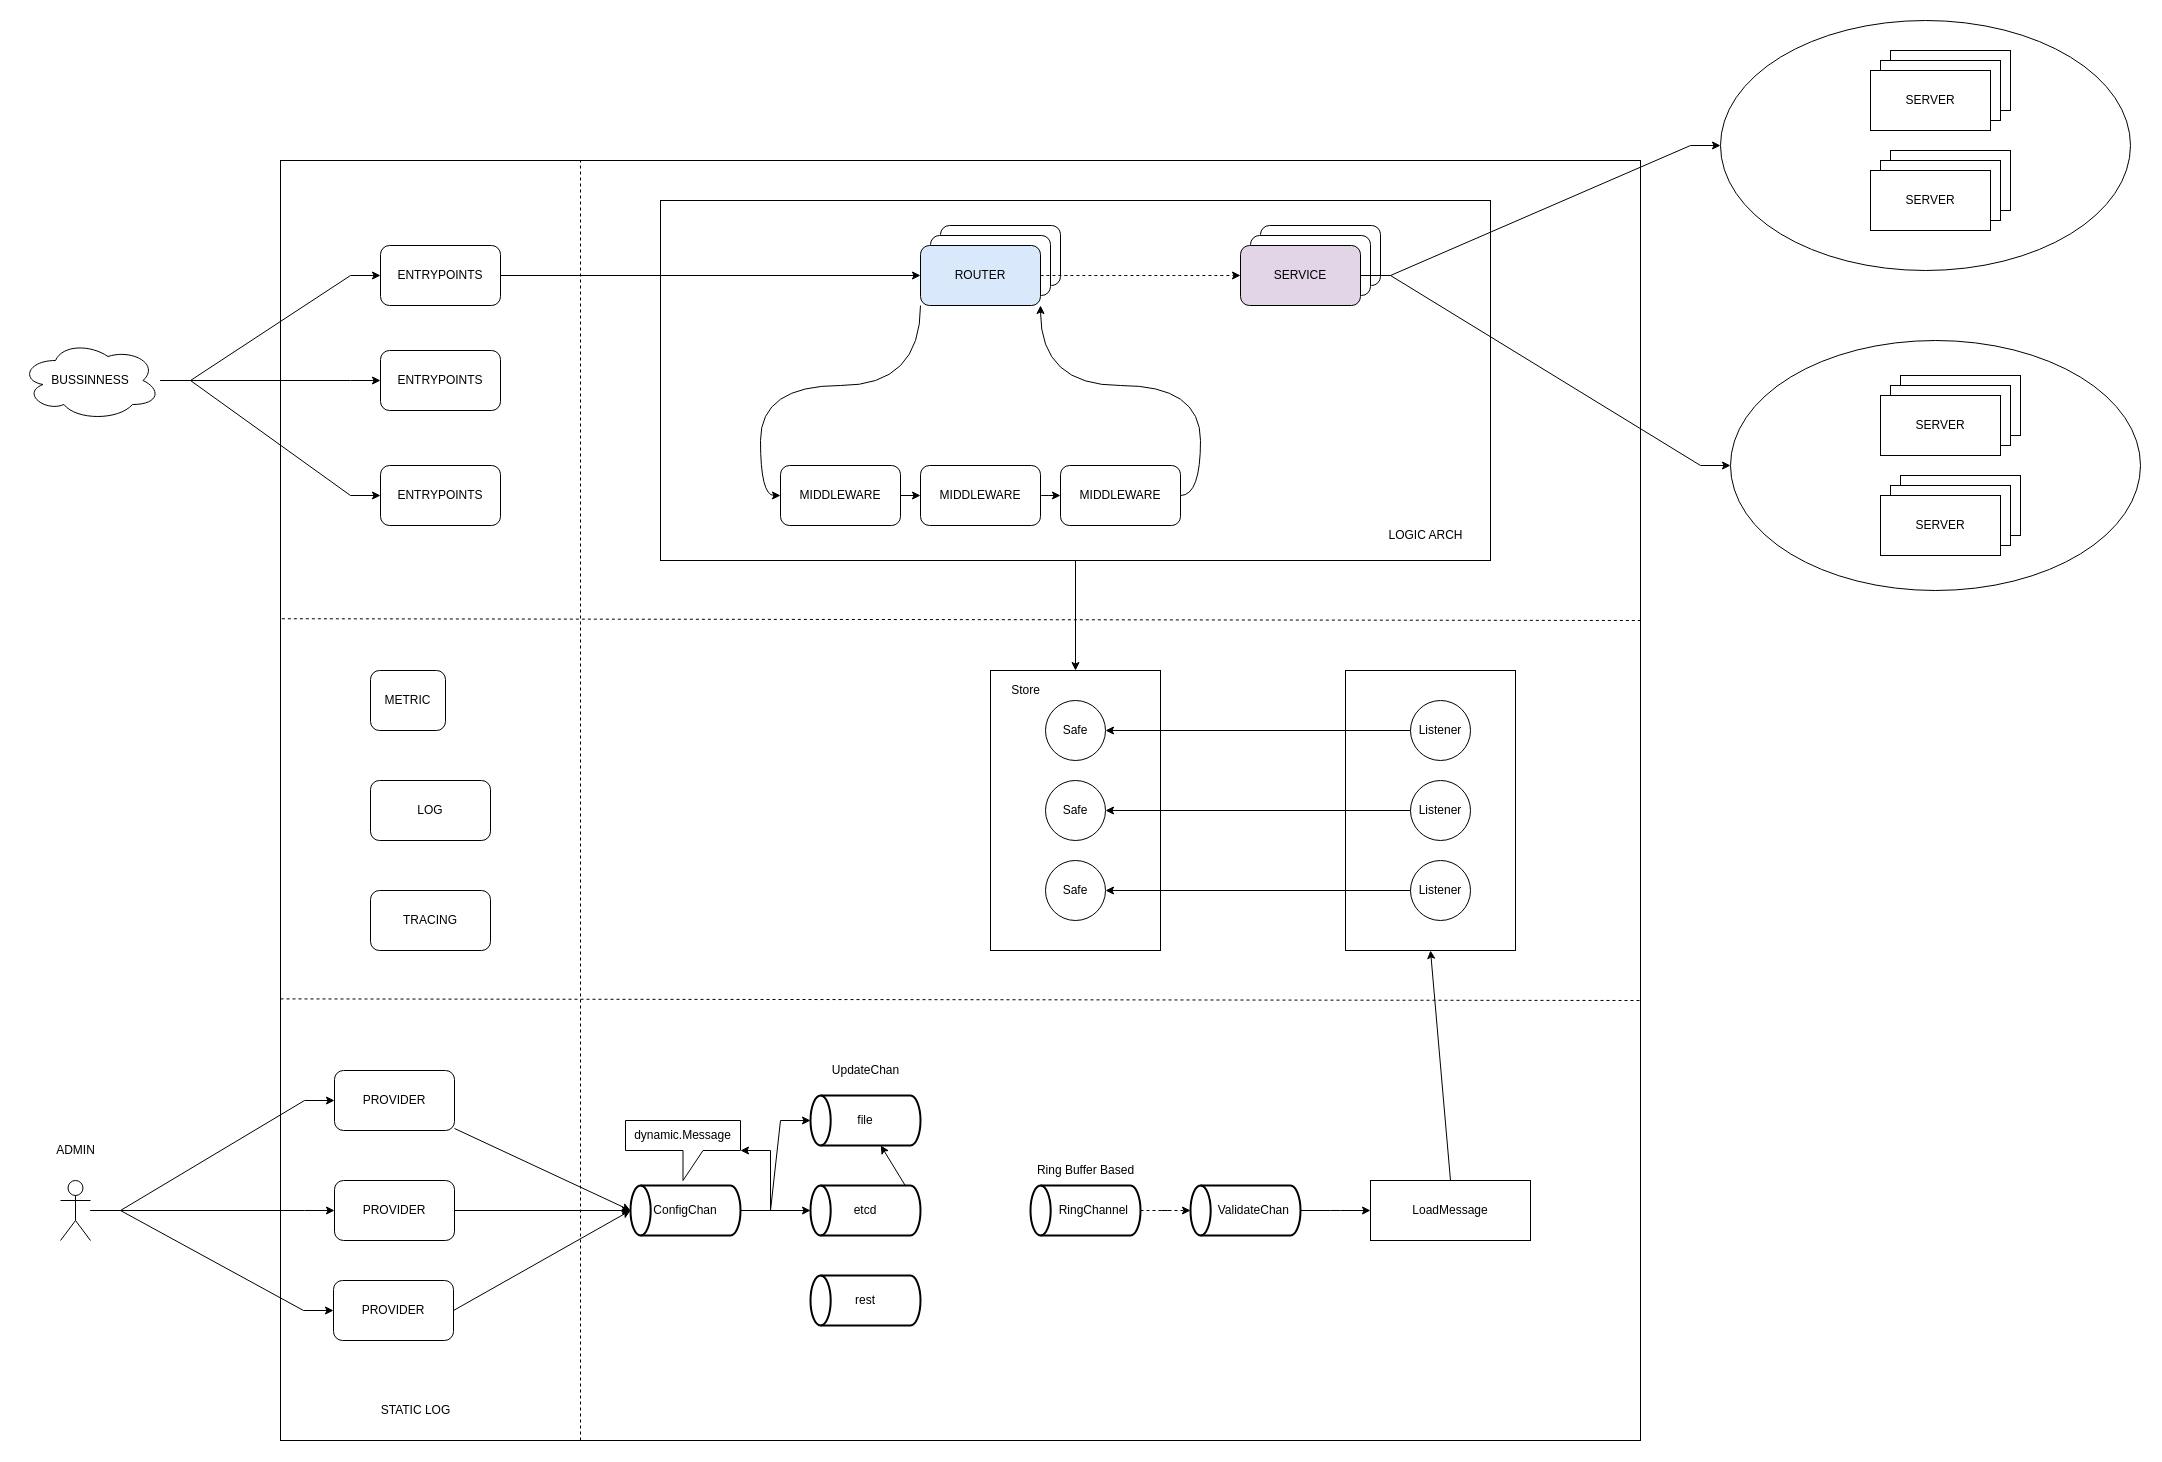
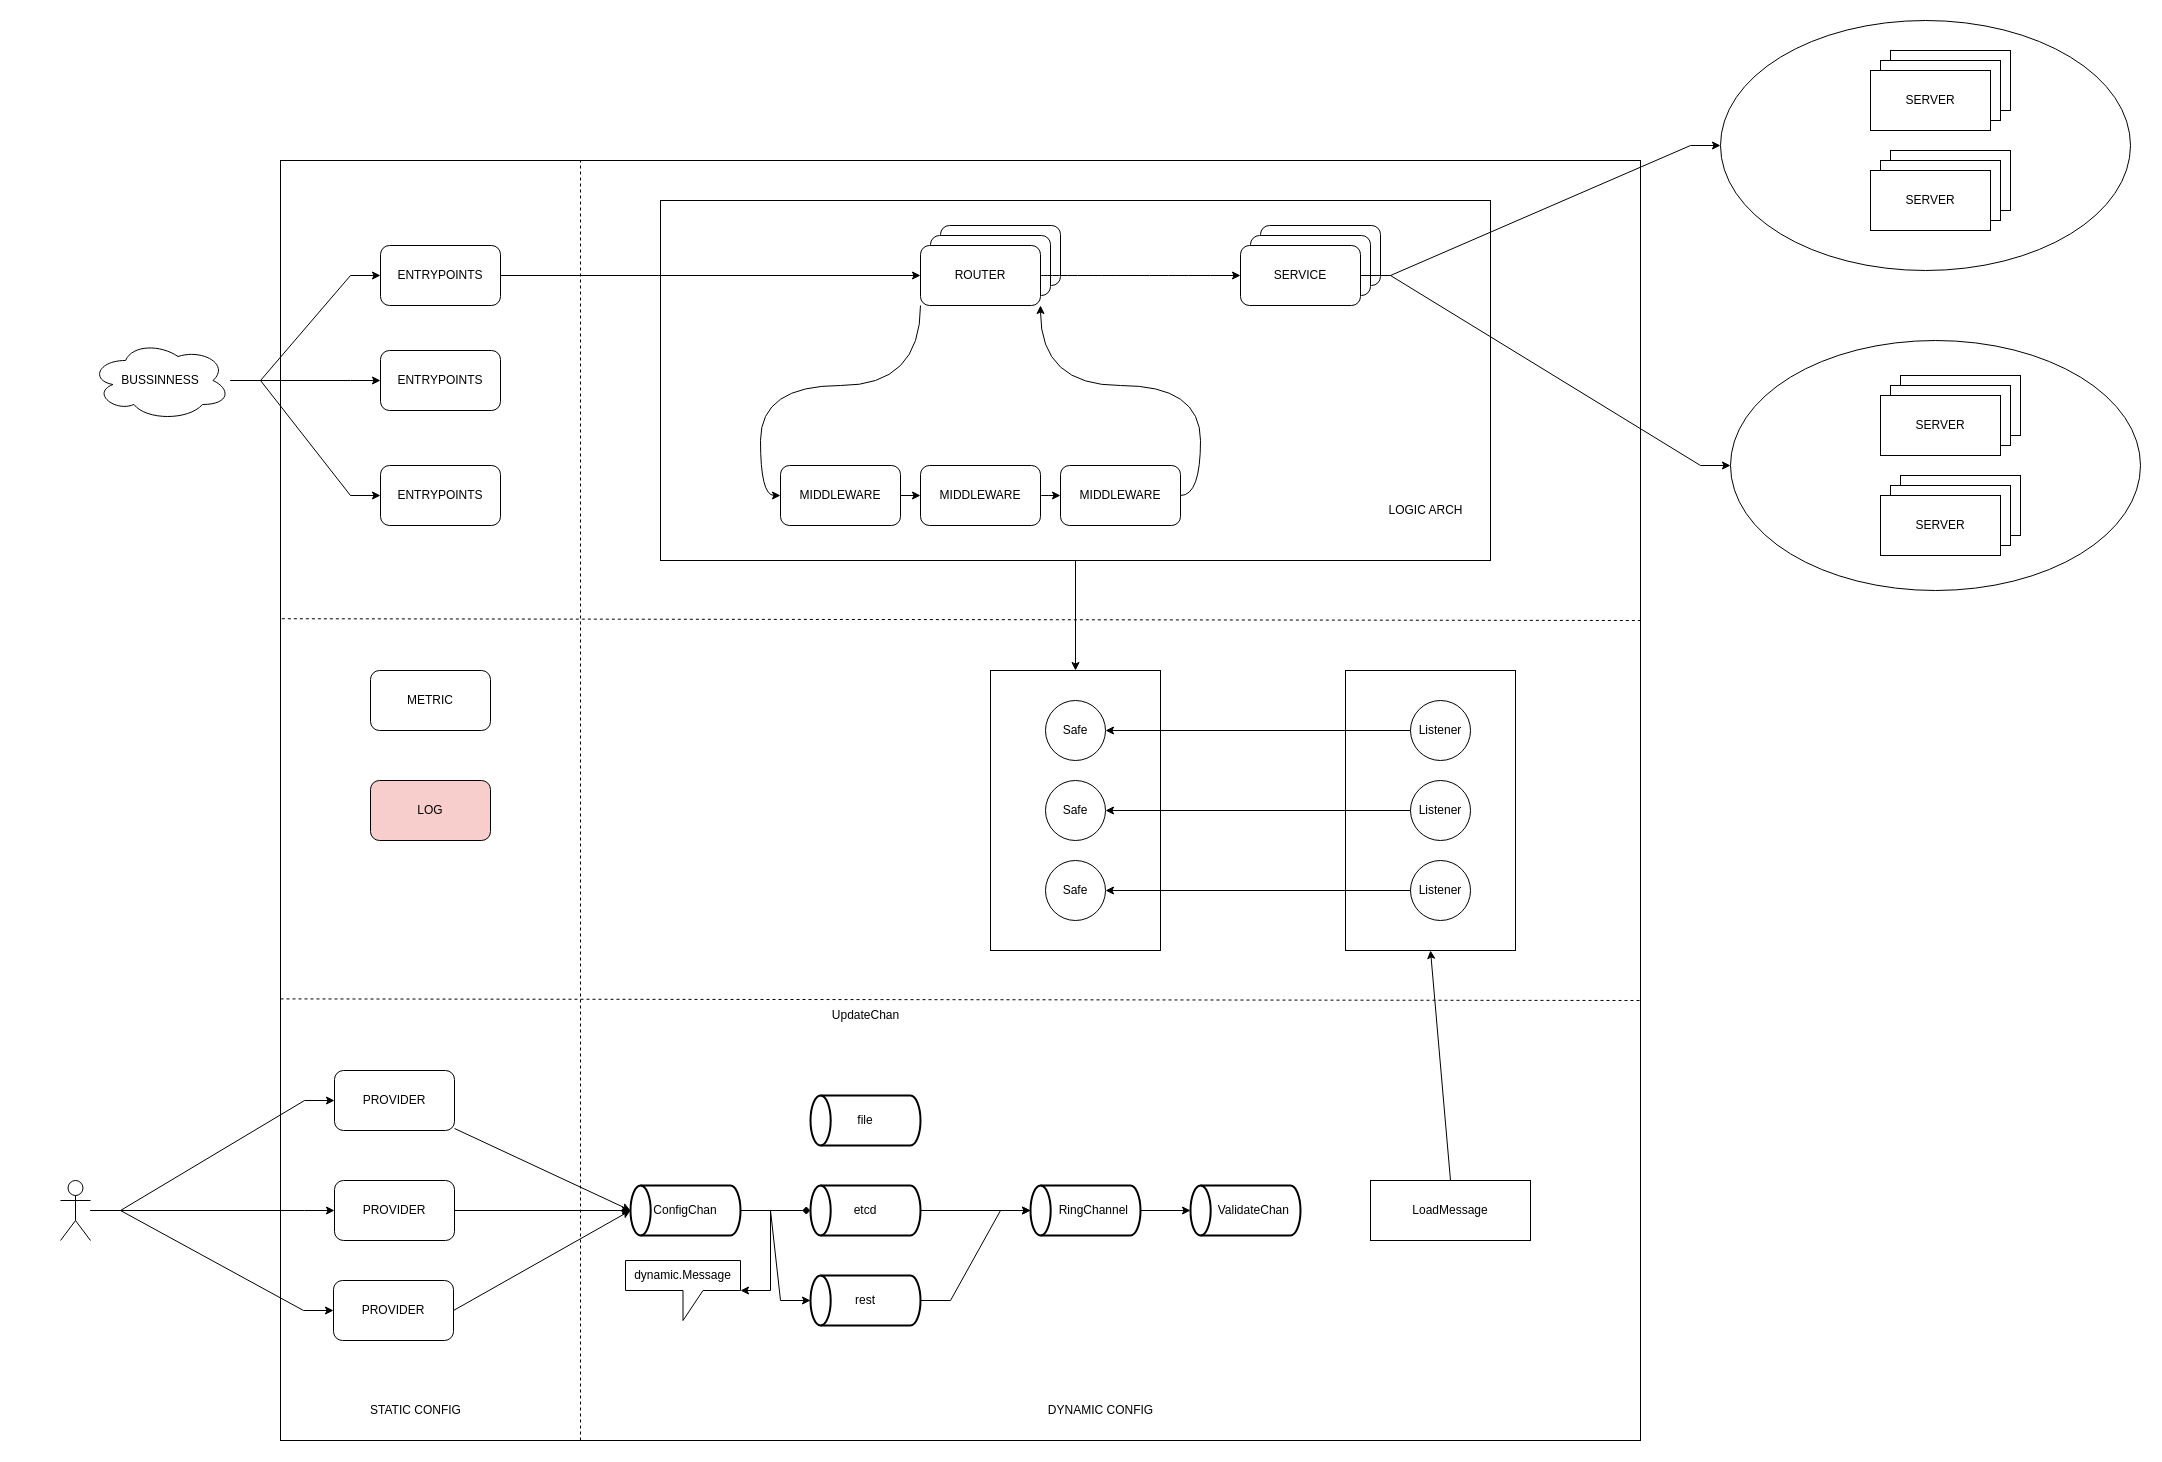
node "ROUTER": fillcolor #dae8fc -> #ffffff
edge "ROUTER" -> "SERVICE": style dashed -> solid
node "SERVICE": fillcolor #e1d5e7 -> #ffffff
node "BUSSINNESS": moved (91, 381) -> (161, 381)
node "LOGIC ARCH": moved (1426, 536) -> (1426, 511)
node "Store": removed
node "METRIC": size 75x60 -> 120x60
node "LOG": fillcolor #ffffff -> #f8cecc
node "TRACING": removed
node "UpdateChan": moved (866, 1071) -> (866, 1016)
edge "ConfigChan" -> "file": now "ConfigChan" -> "rest"
node "ADMIN": removed
node "dynamic.Message": moved (683, 1151) -> (683, 1291)
edge "etcd" -> "file": now "etcd" -> "RingChannel"
node "Ring Buffer Based": removed
edge "ConfigChan" -> "etcd": arrowhead classic -> diamond
edge "RingChannel" -> "ValidateChan": style dashed -> solid
edge "ValidateChan" -> "LoadMessage": removed
edge "rest" -> "RingChannel": added
node "STATIC LOG": label "STATIC LOG" -> "STATIC CONFIG"
node "DYNAMIC CONFIG": added
